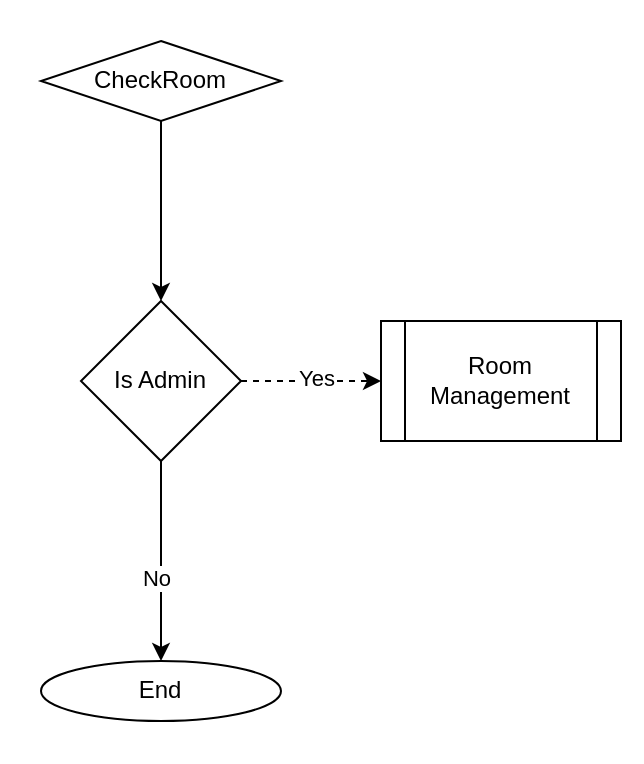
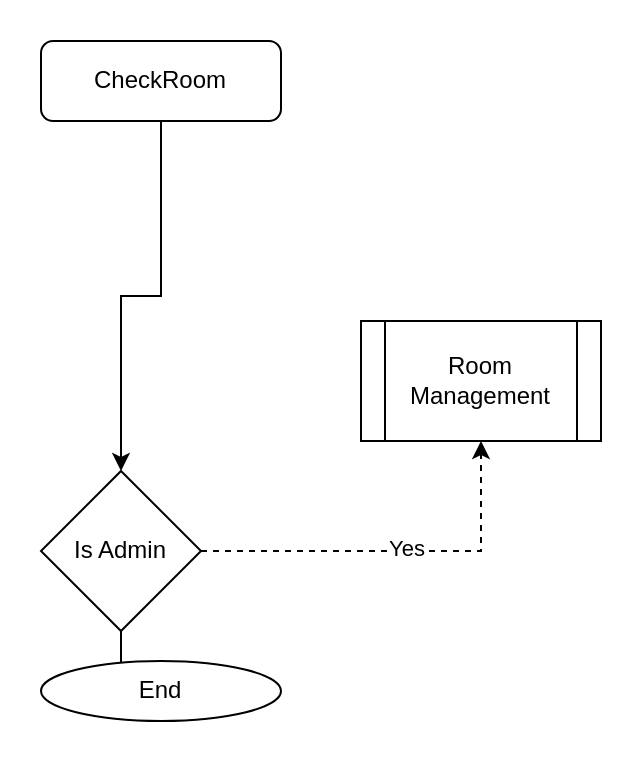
node "CheckRoom": shape diamond -> rounded rectangle
node "Is Admin": moved (161, 381) -> (121, 551)
node "Room Management": moved (501, 381) -> (481, 381)
